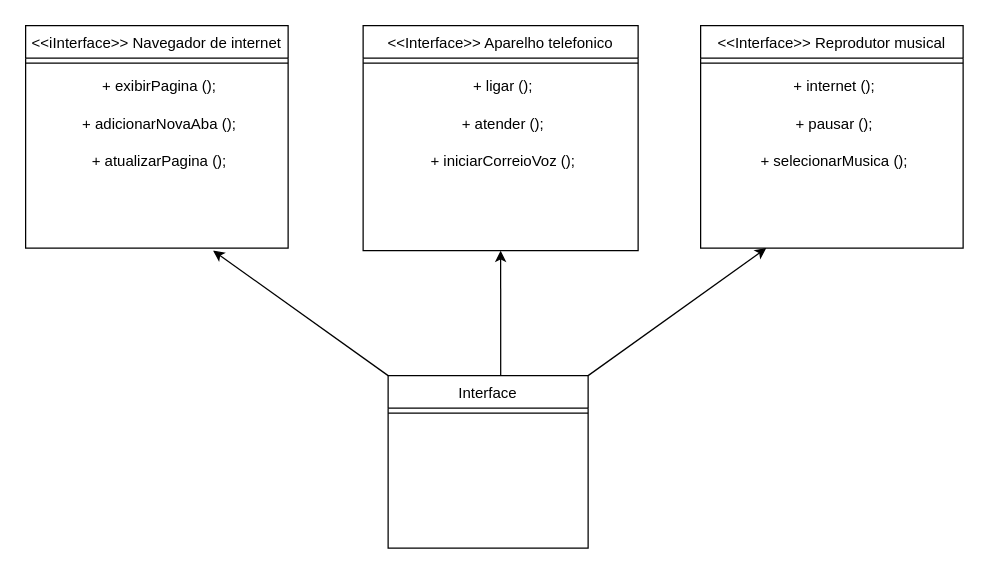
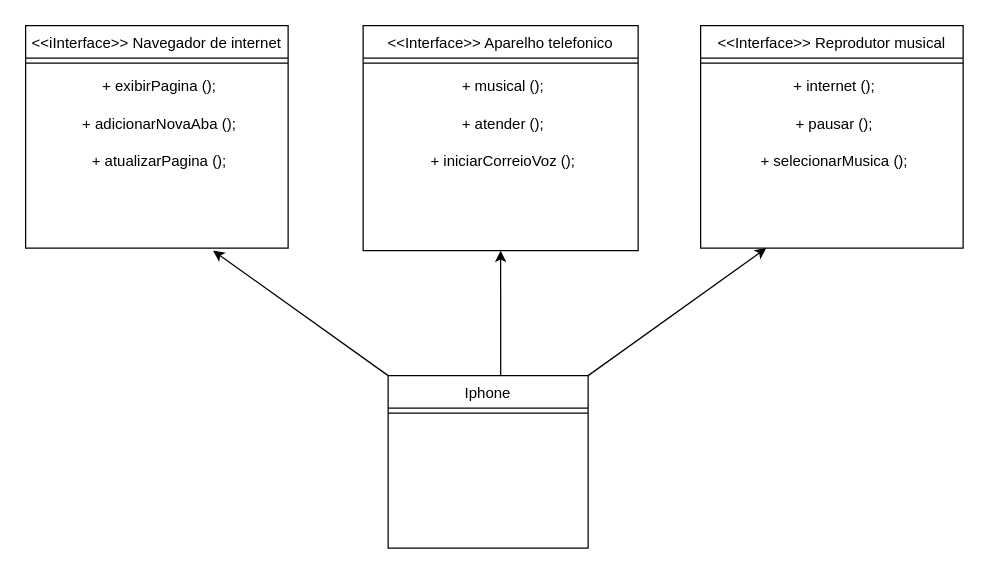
node "+ ligar ();": label "+ ligar ();" -> "+ musical ();"
node "Interface": label "Interface" -> "Iphone"
